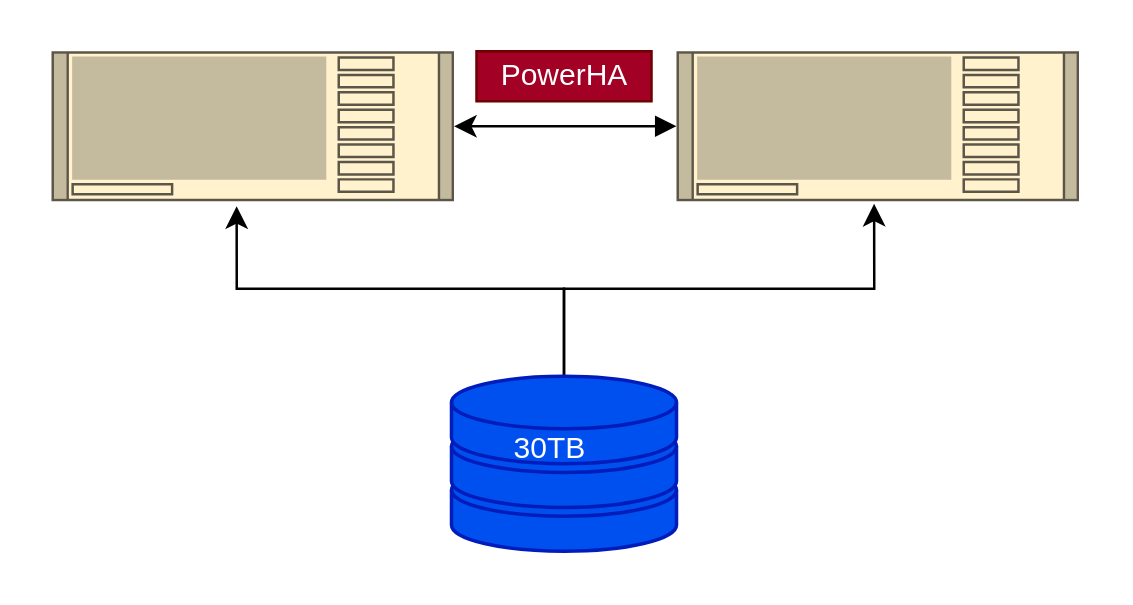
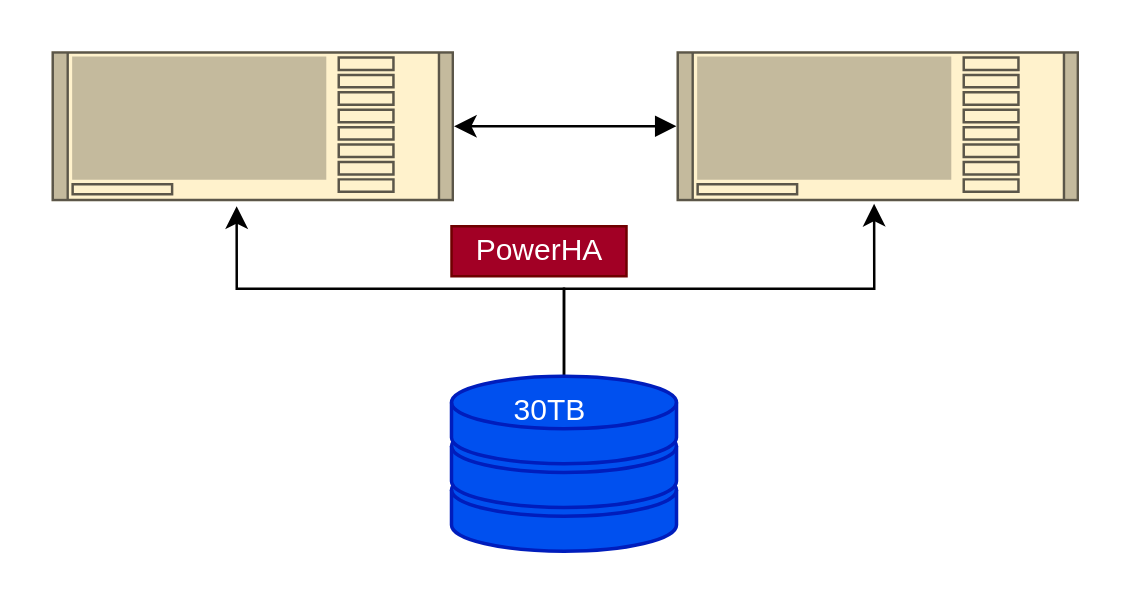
node "PowerHA": moved (564, 76) -> (539, 251)
node "30TB": moved (539, 439) -> (539, 401)
